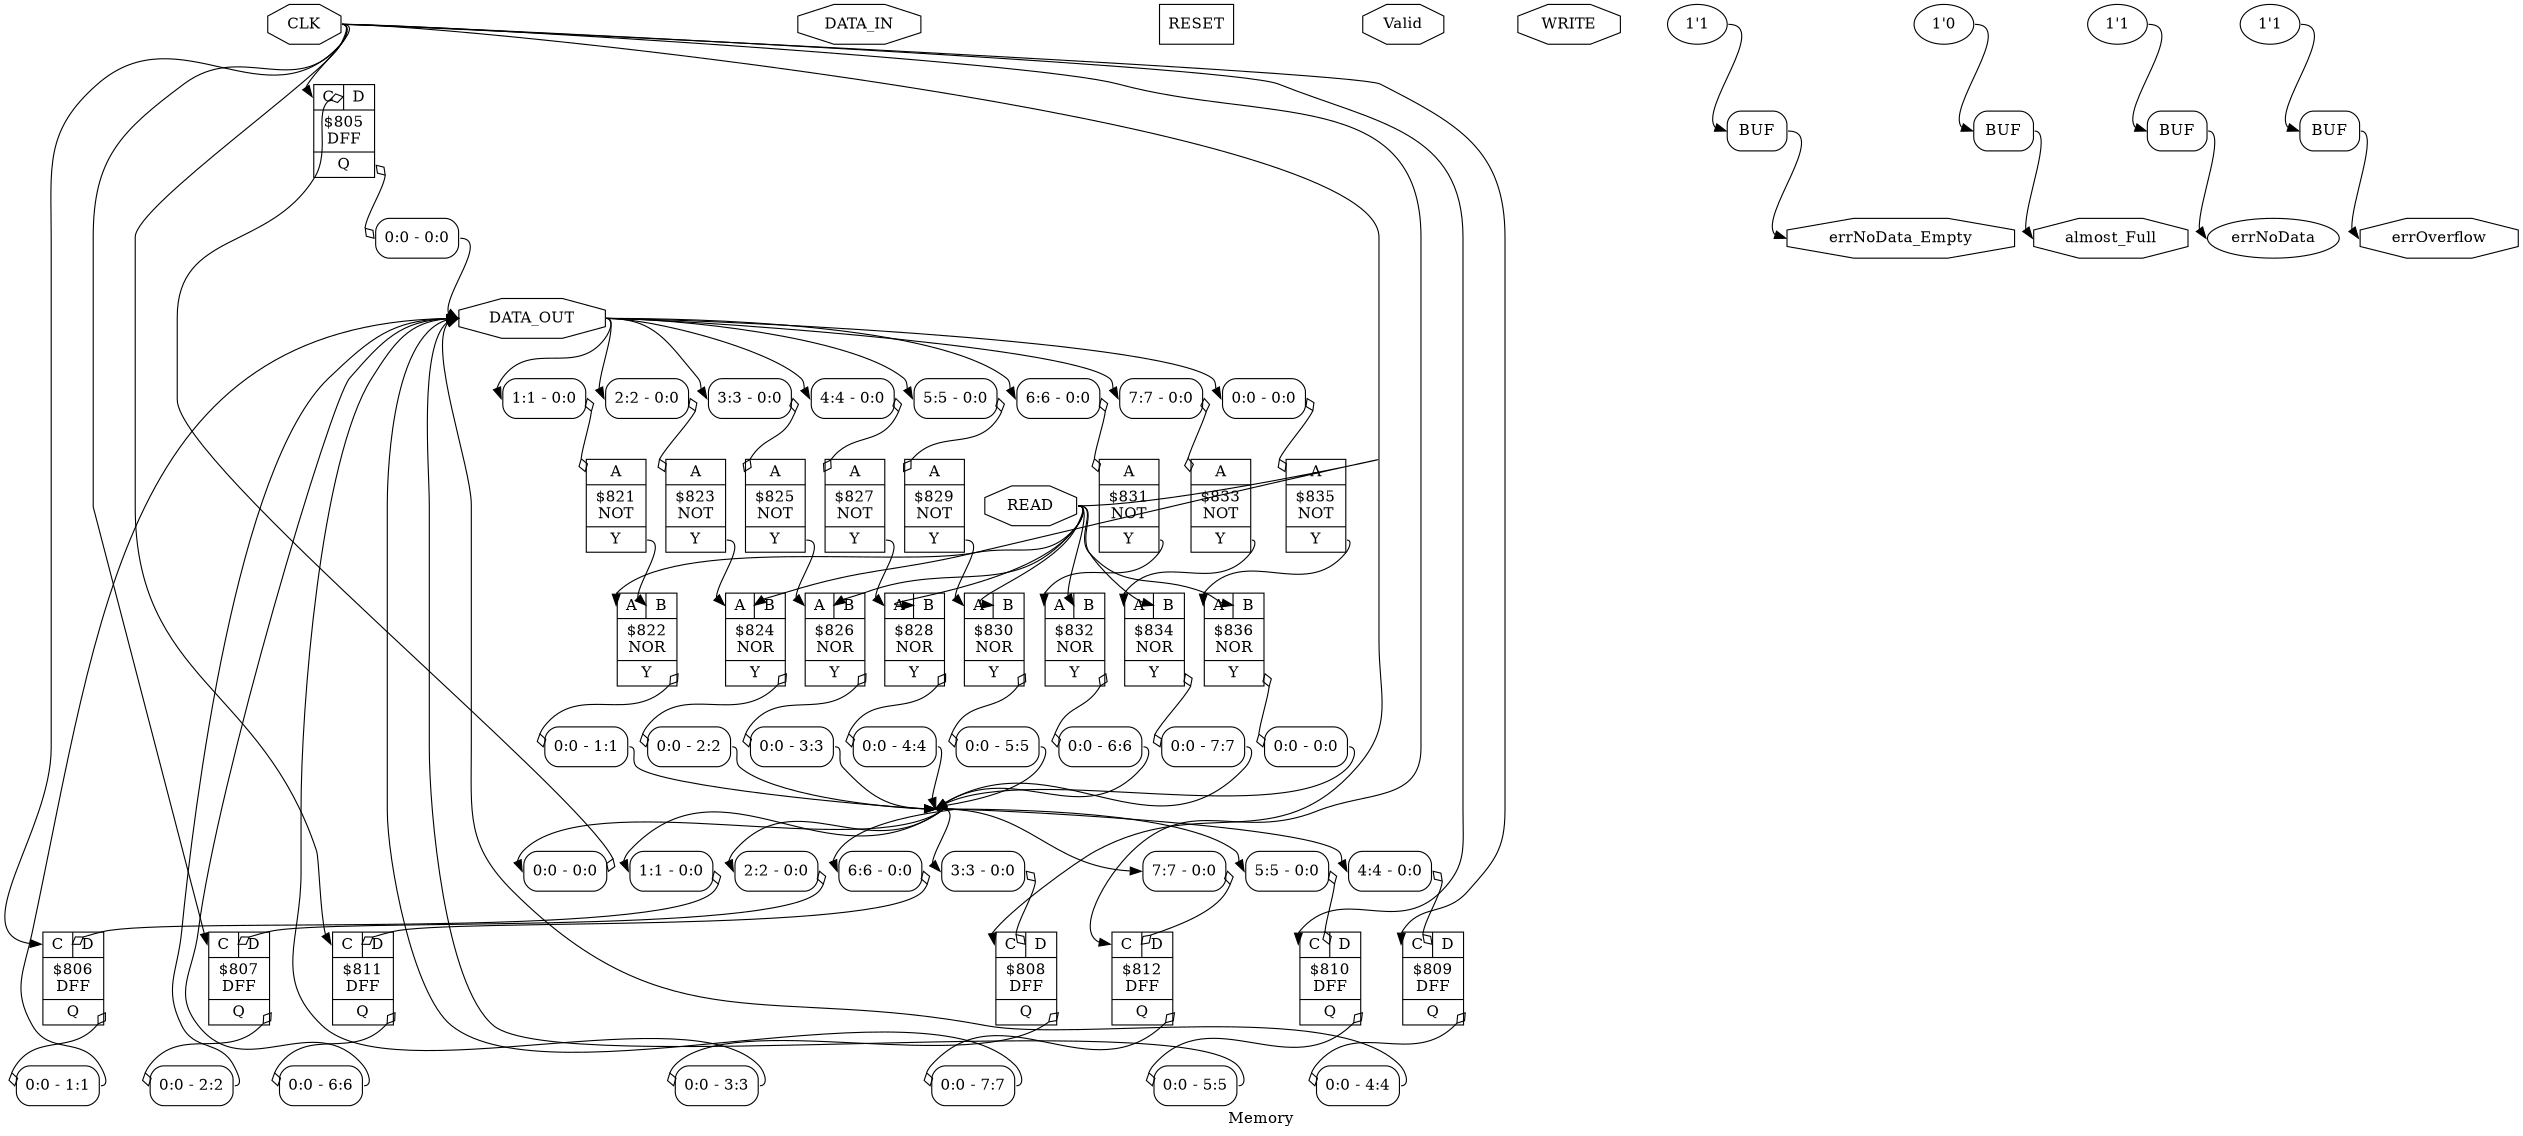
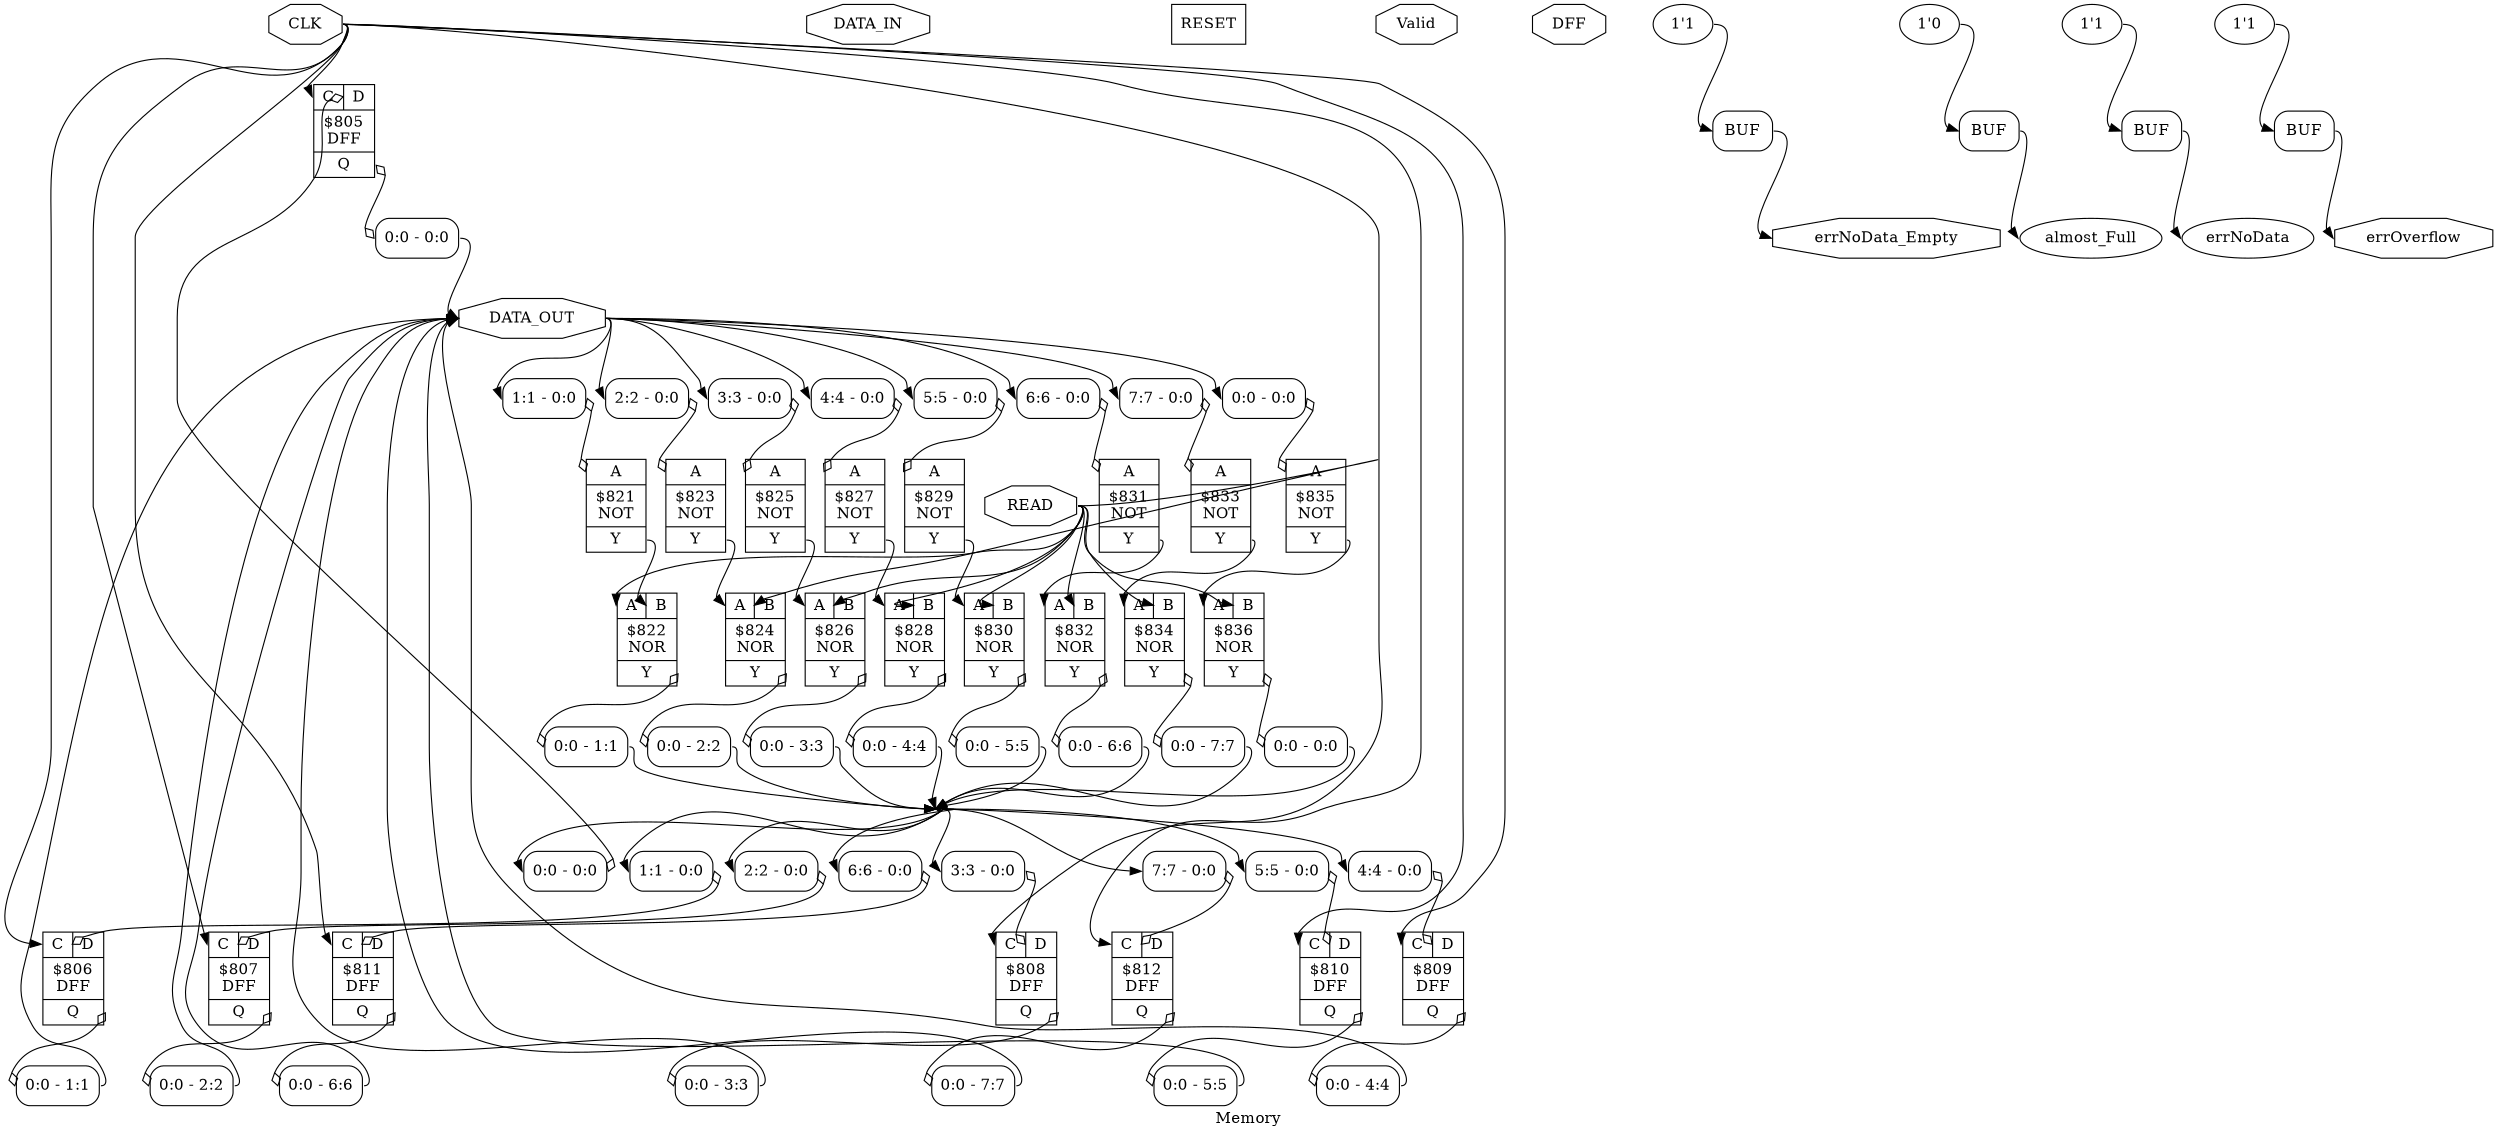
node "WRITE": label "WRITE" -> "DFF"
node "almost_Full": shape octagon -> ellipse
